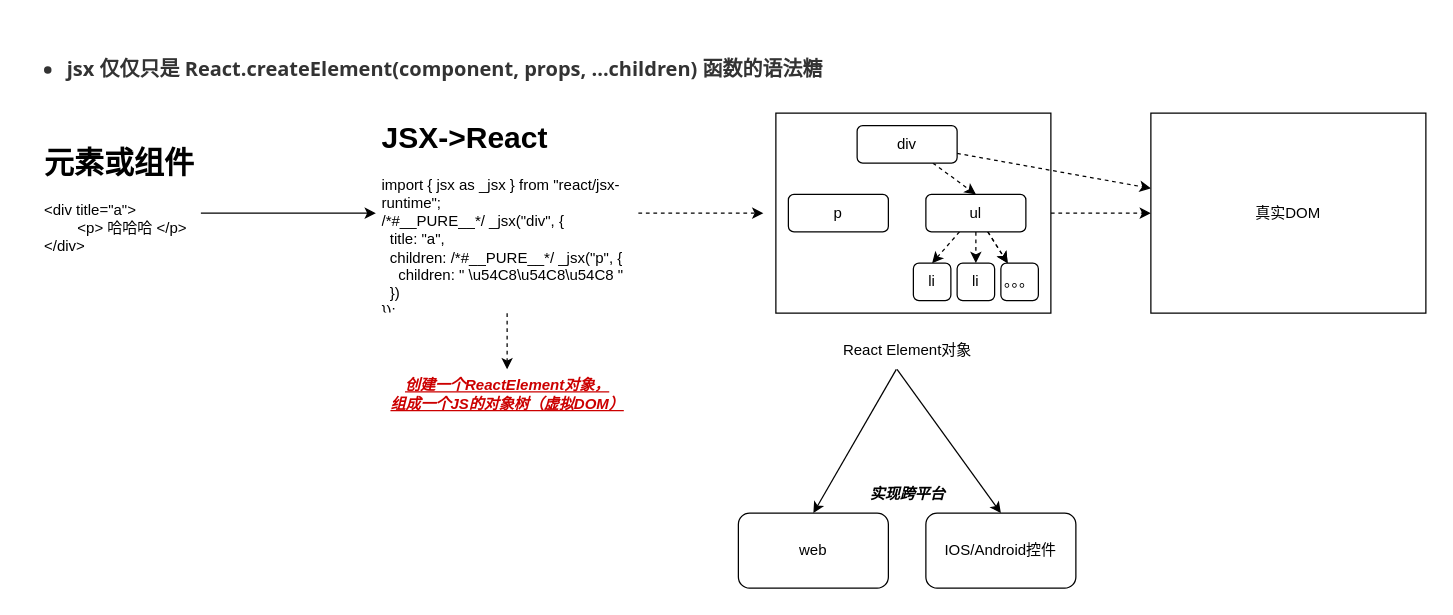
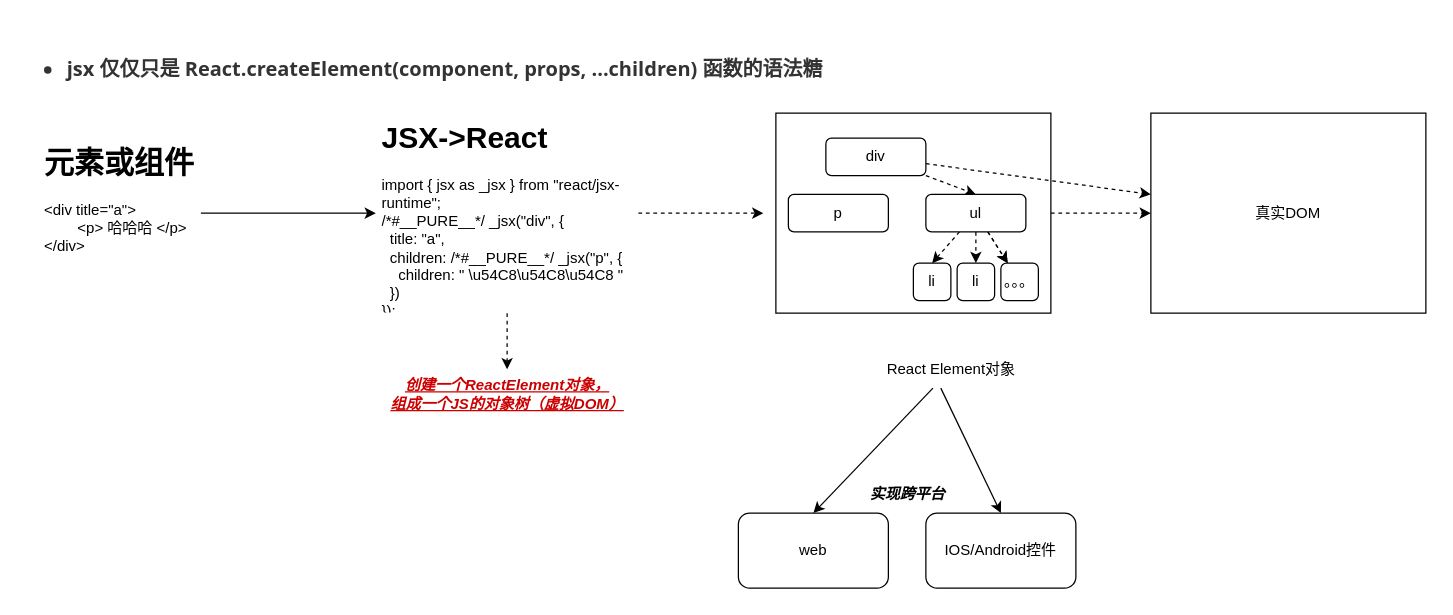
node "div": moved (907, 144) -> (876, 157)
node "React Element对象": moved (907, 351) -> (951, 369)
